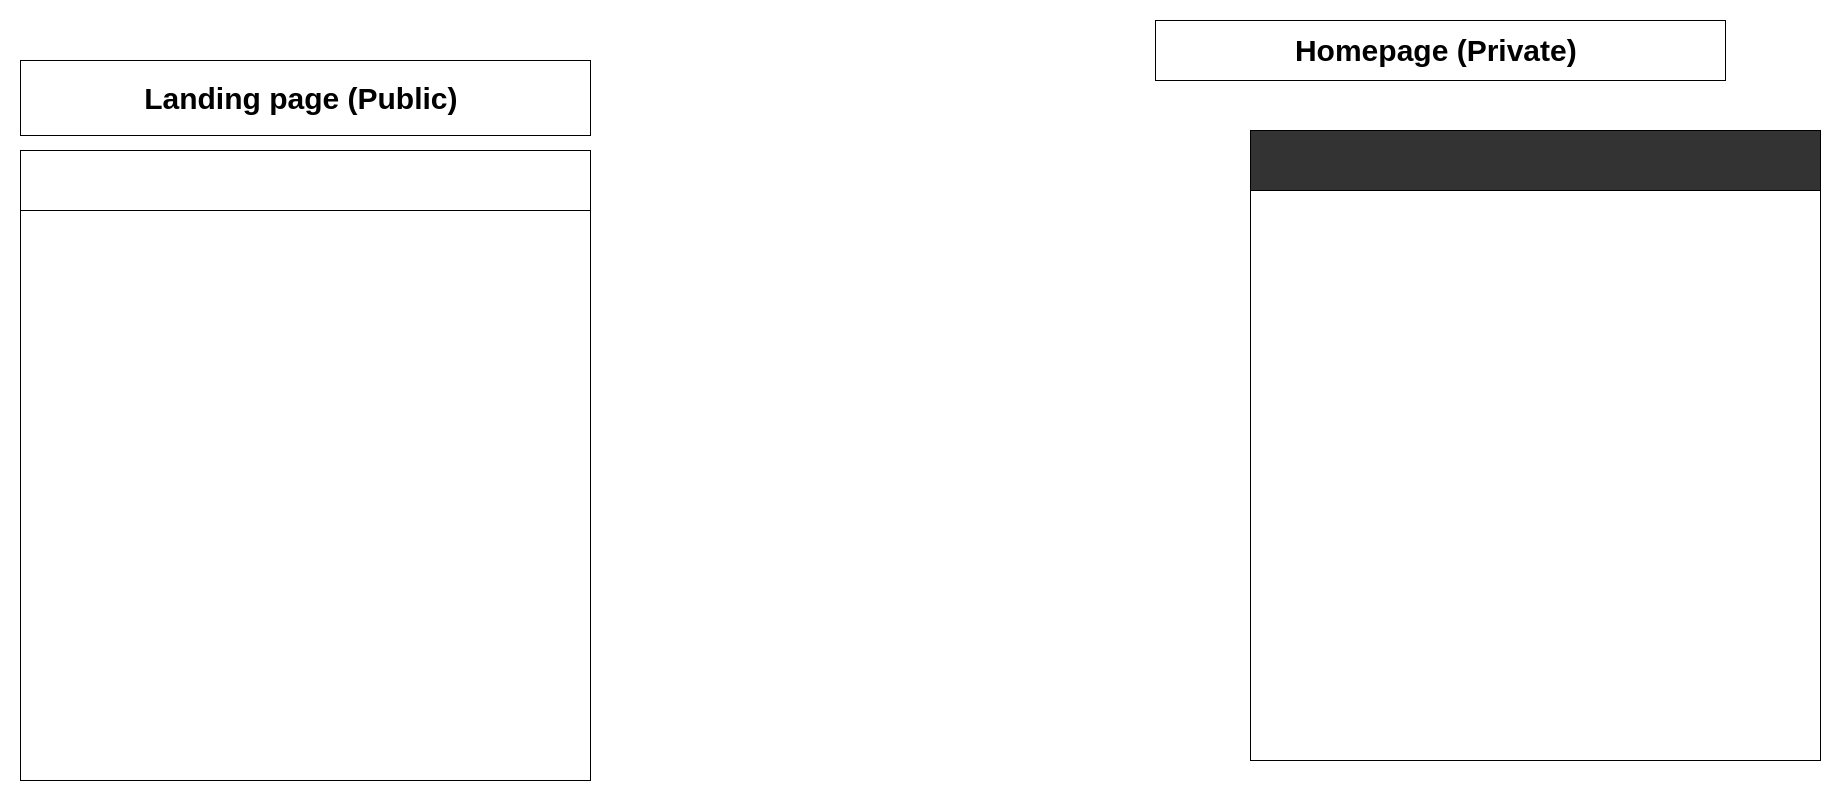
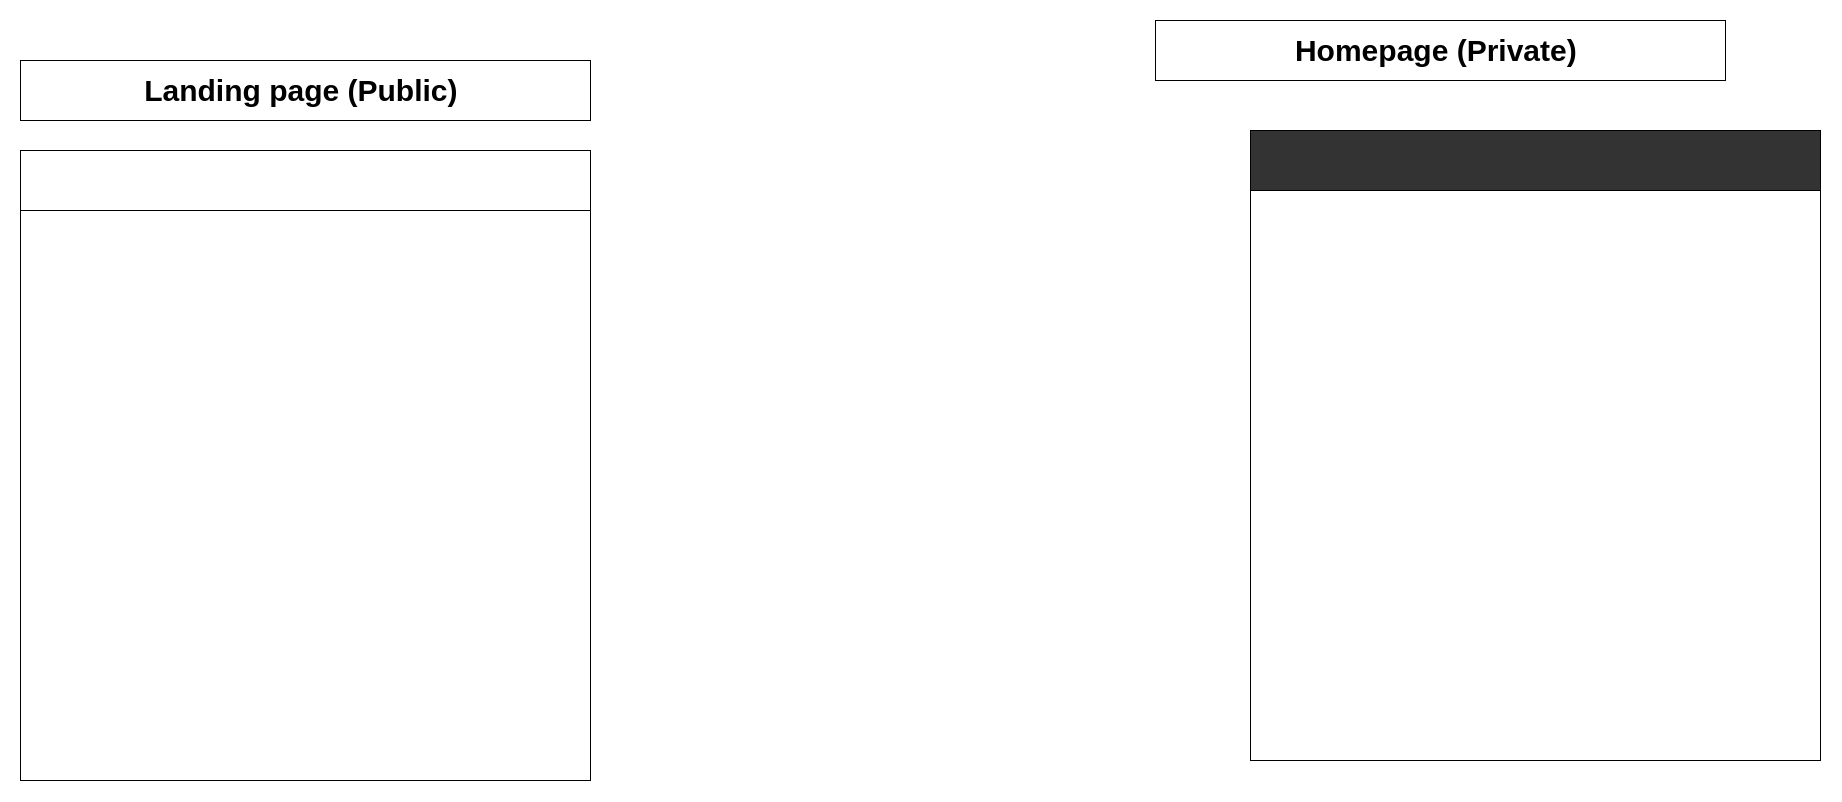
node "Landing page (Public)": size 570x75 -> 570x60
